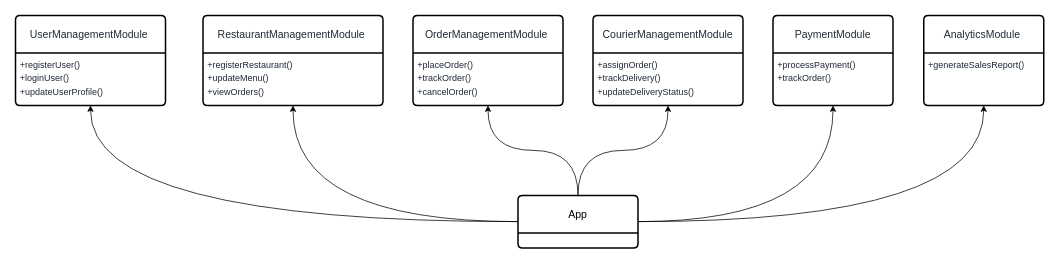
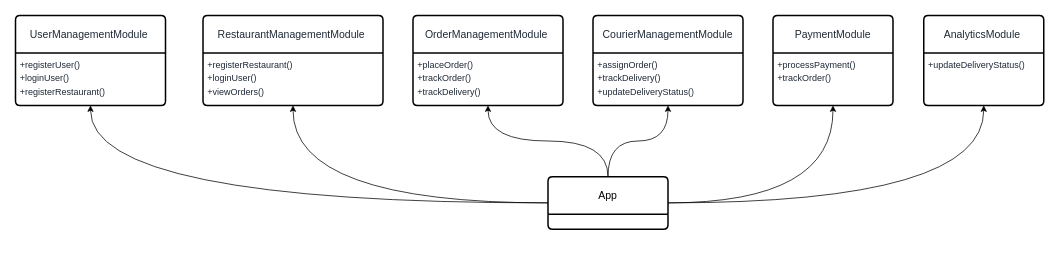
node "+generateSalesReport()": label "+generateSalesReport()" -> "+updateDeliveryStatus()"
node "+registerUser() +loginUser() +updateUserProfile()": label "+registerUser() +loginUser() +updateUserProfile()" -> "+registerUser() +loginUser() +registerRestaurant()"
node "+registerRestaurant() +updateMenu() +viewOrders()": label "+registerRestaurant() +updateMenu() +viewOrders()" -> "+registerRestaurant() +loginUser() +viewOrders()"
node "+placeOrder() +trackOrder() +cancelOrder()": label "+placeOrder() +trackOrder() +cancelOrder()" -> "+placeOrder() +trackOrder() +trackDelivery()"
node "App": moved (578, 222) -> (608, 203)
